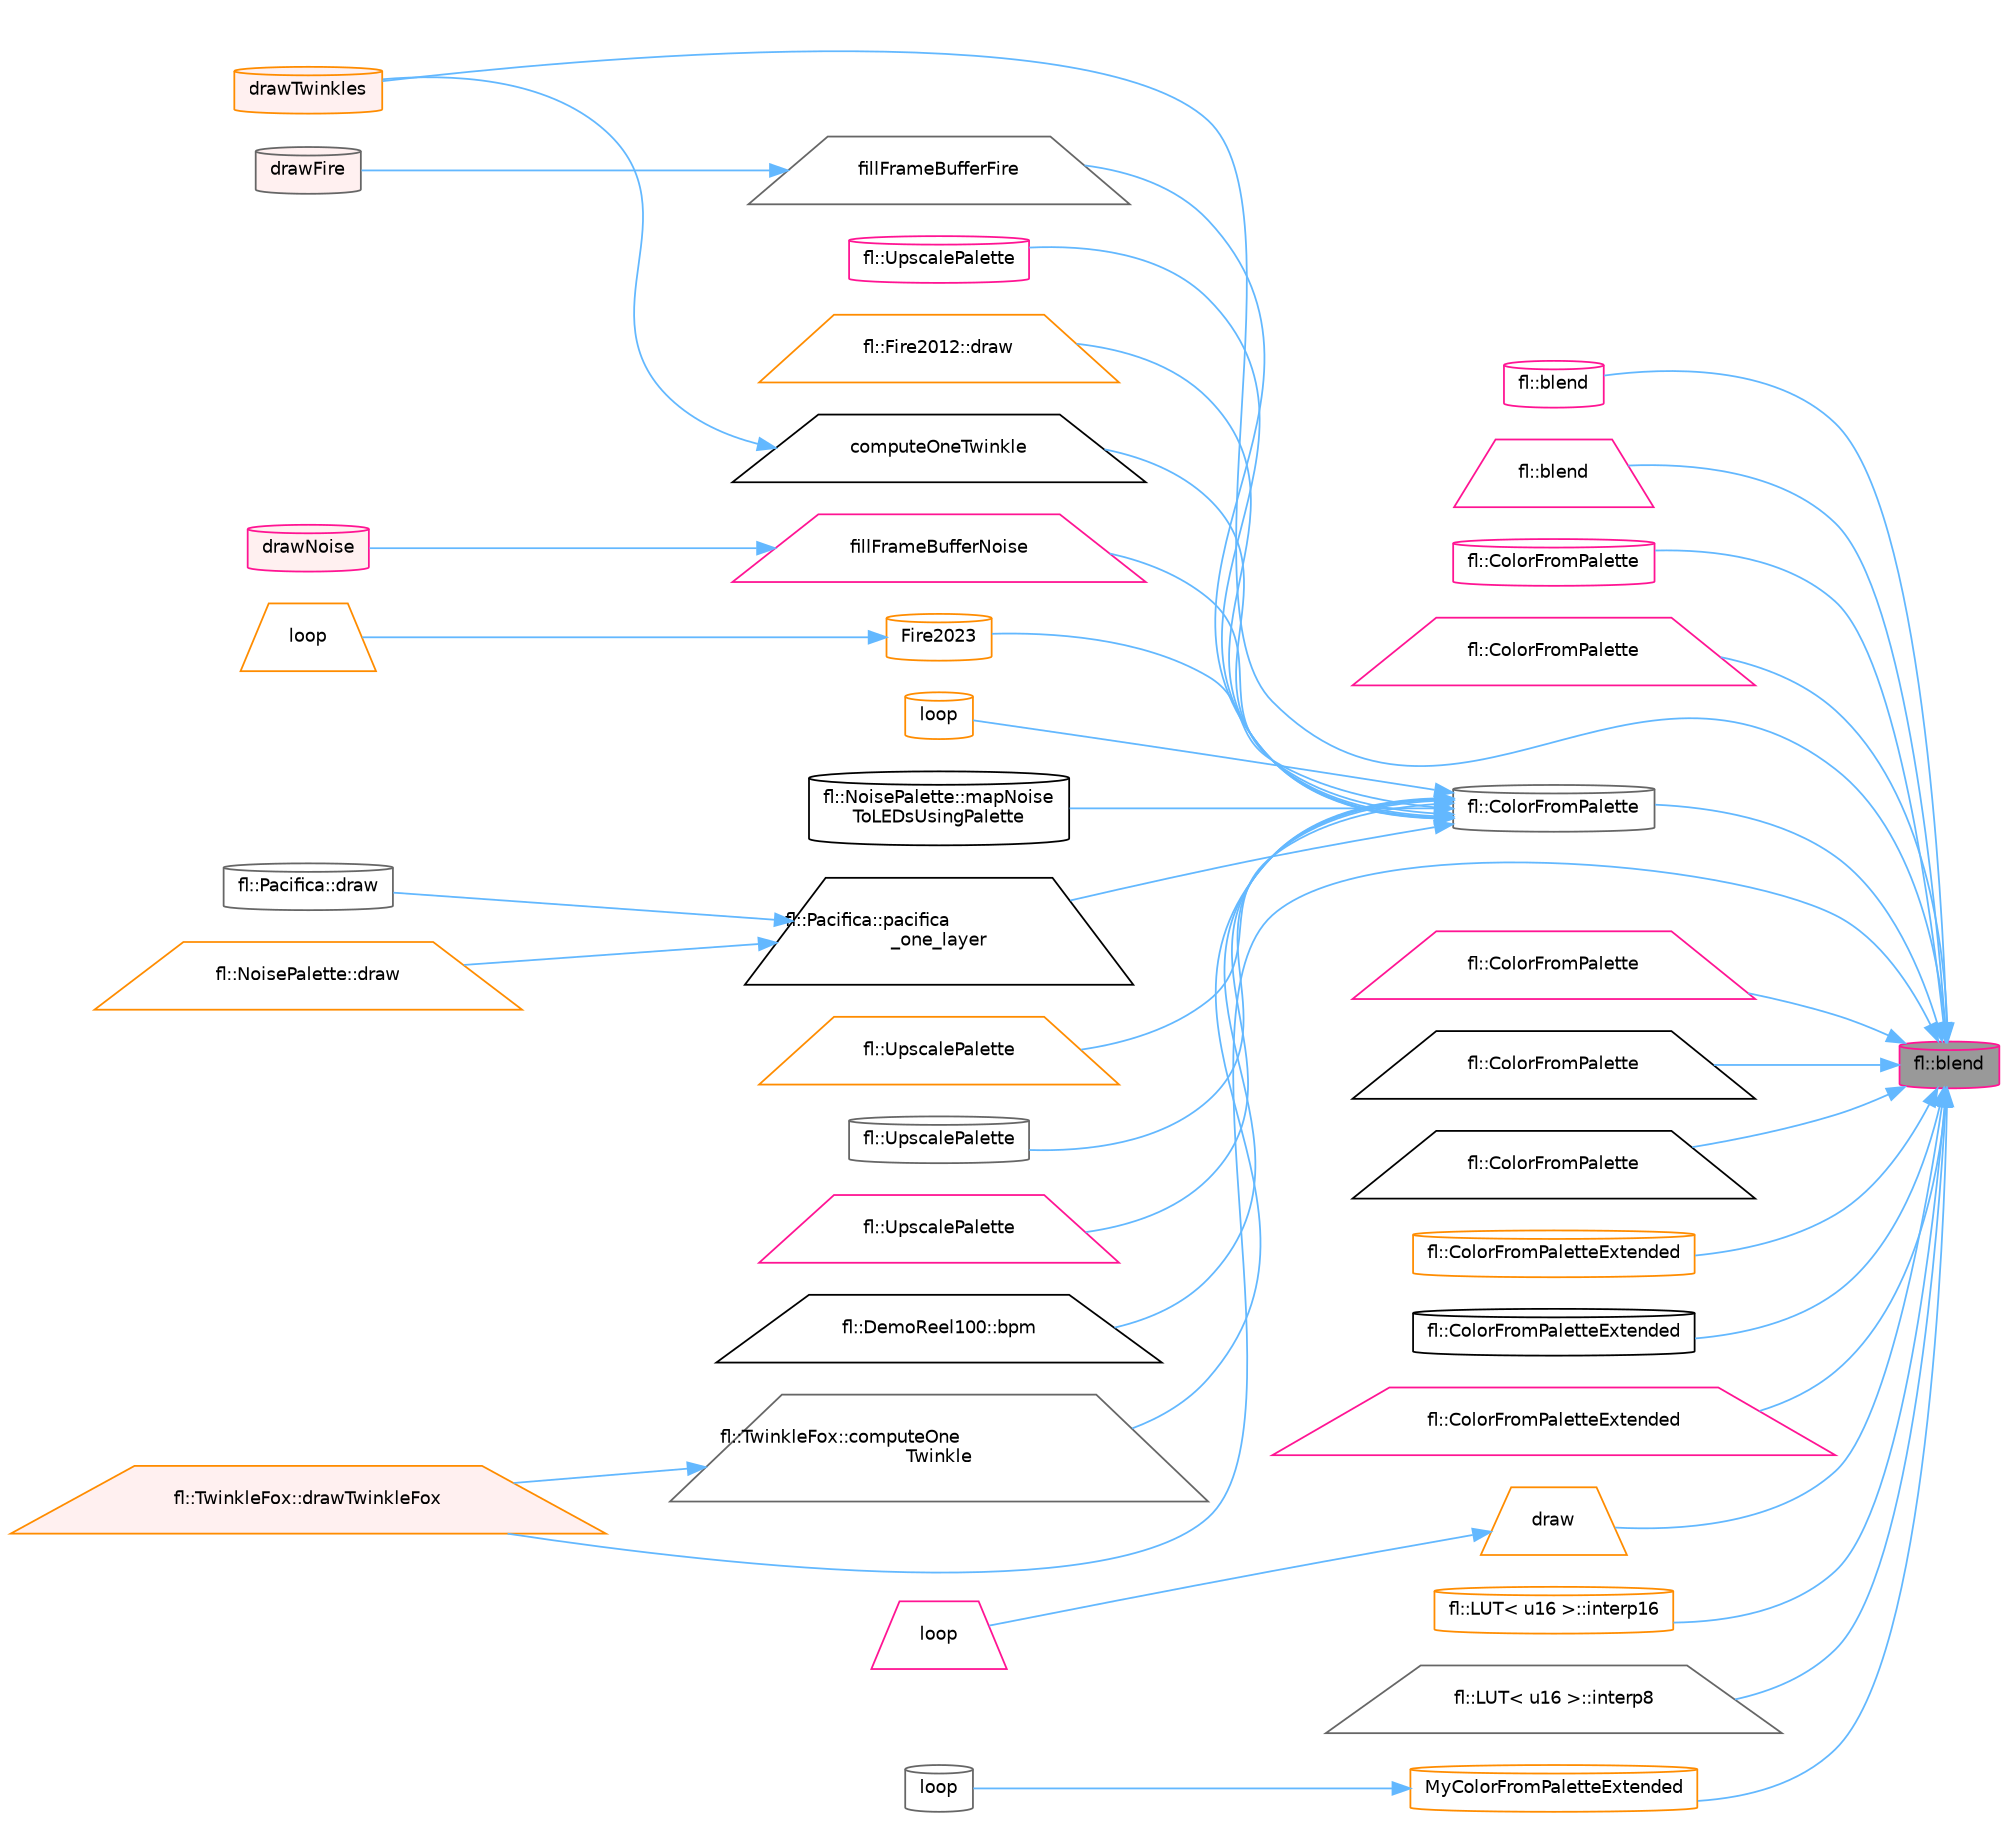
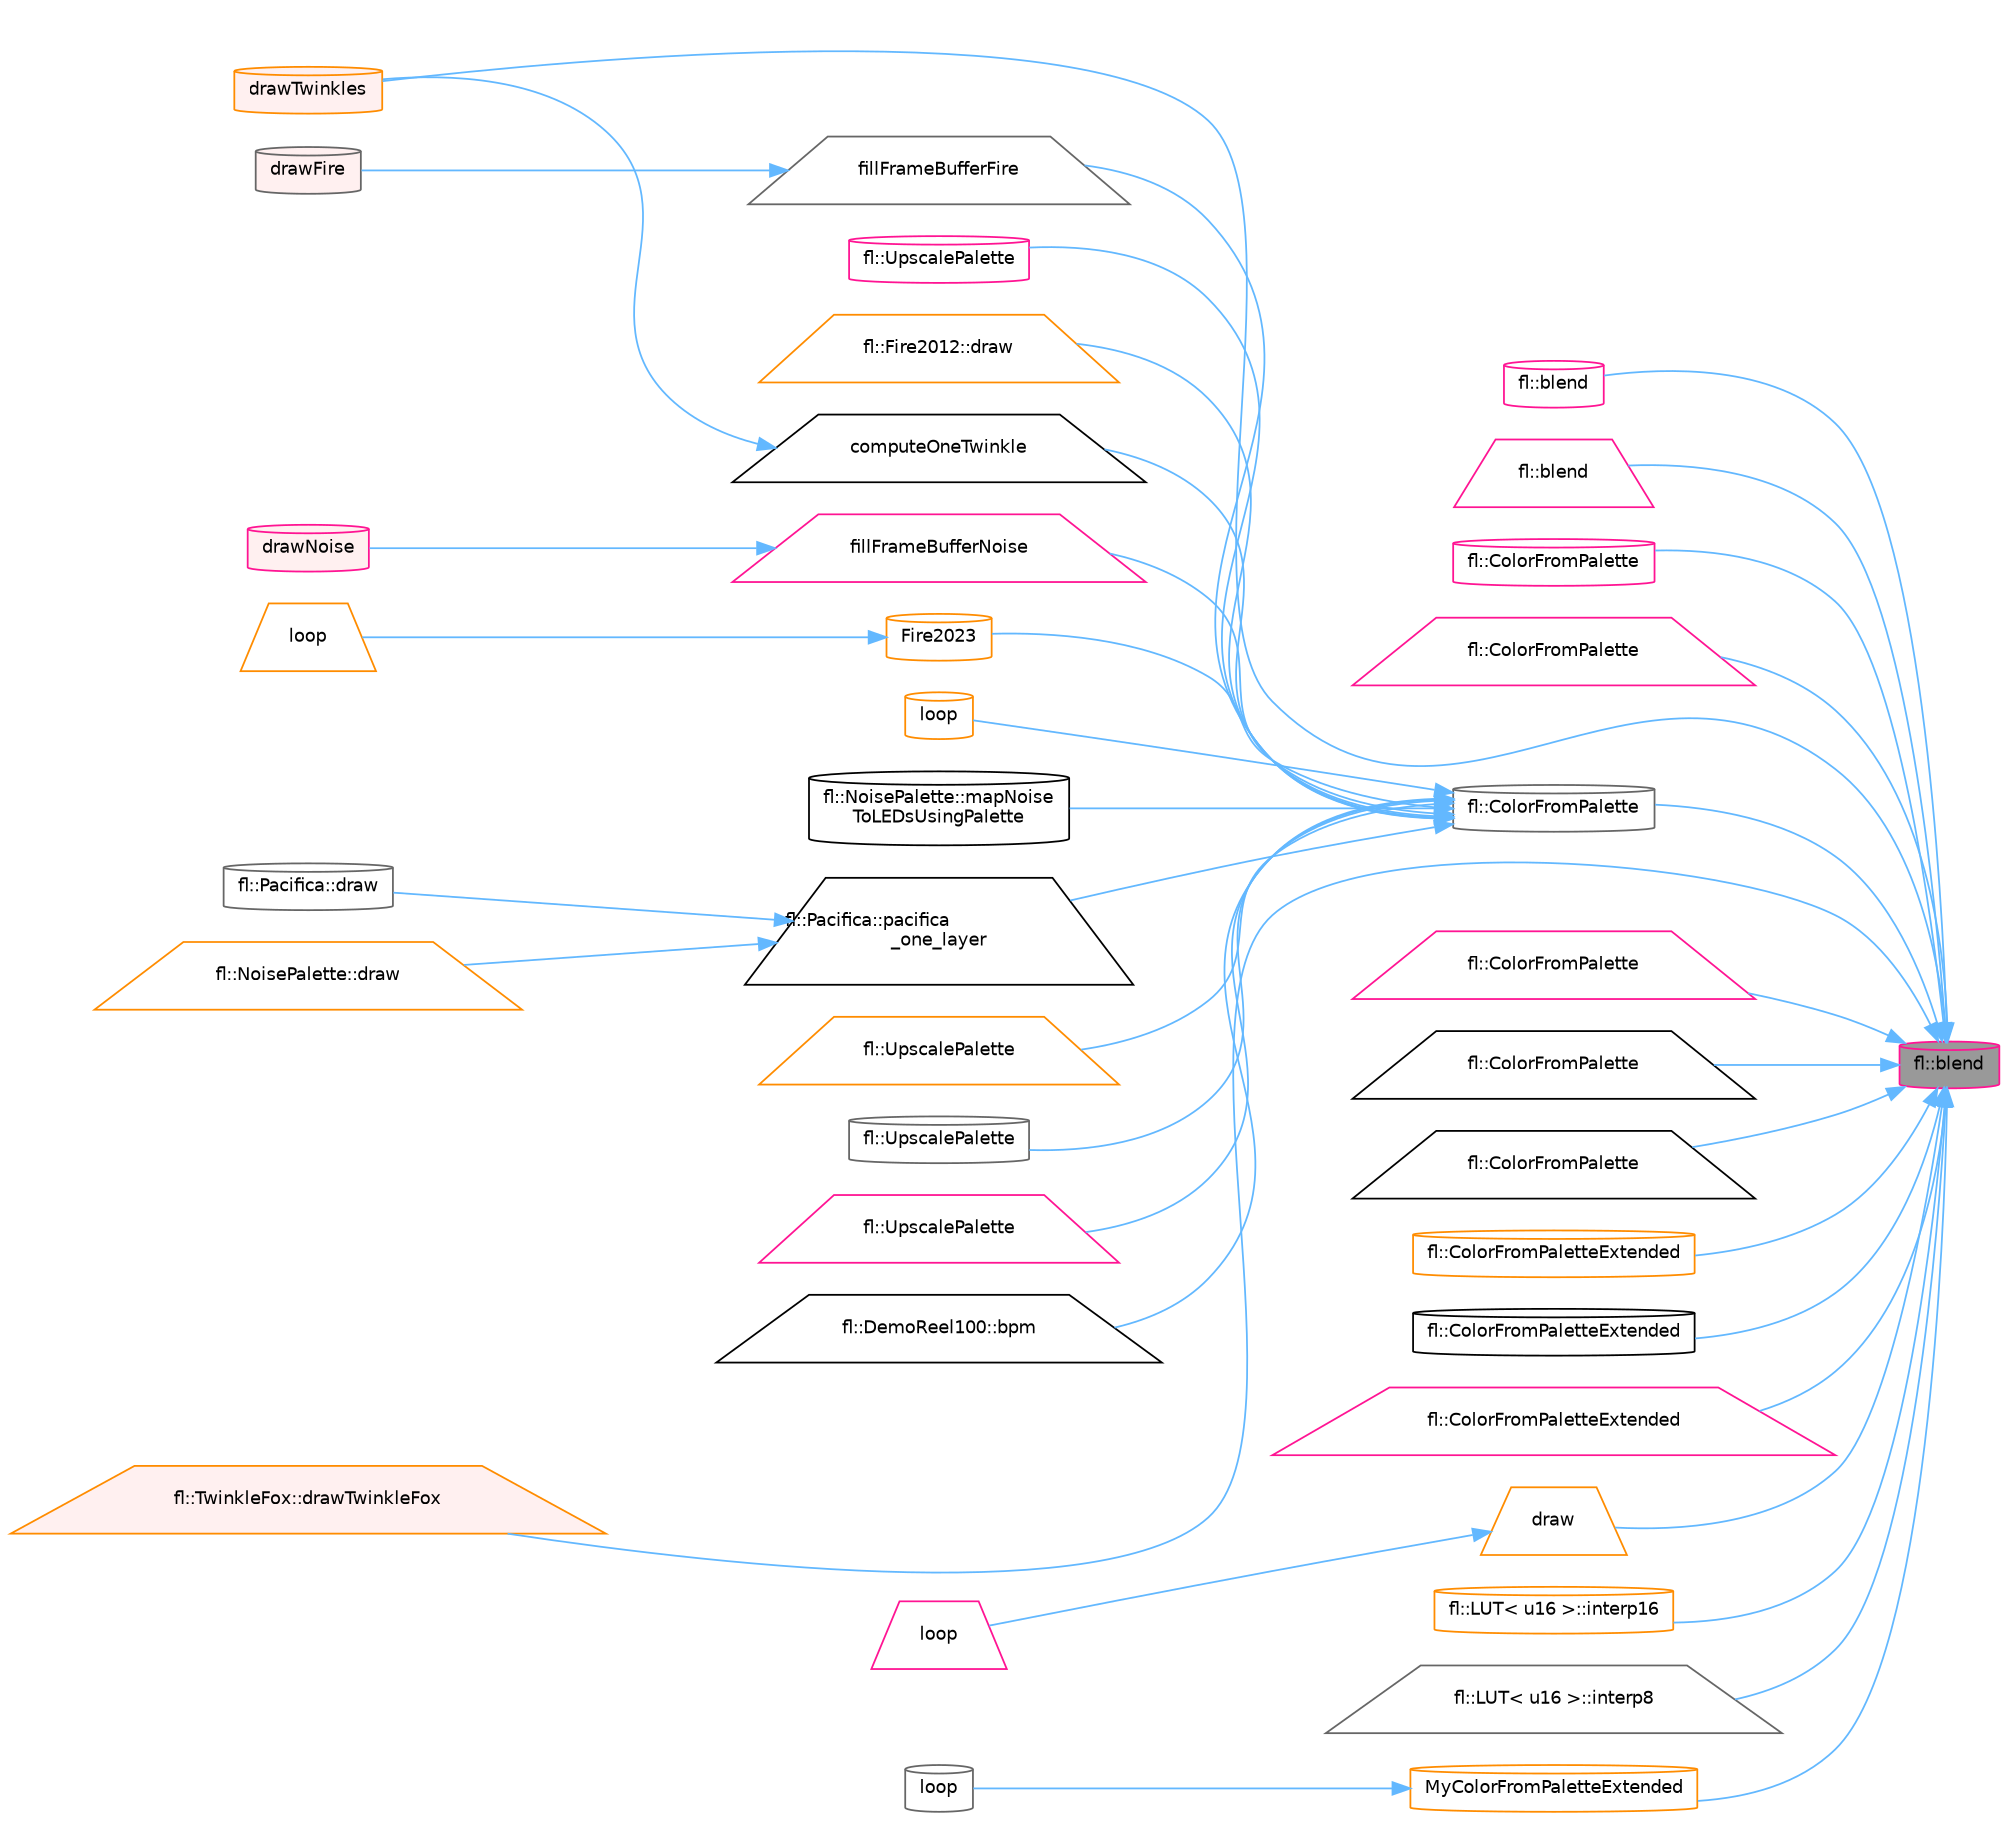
node "fl::TwinkleFox::computeOne Twinkle": removed
